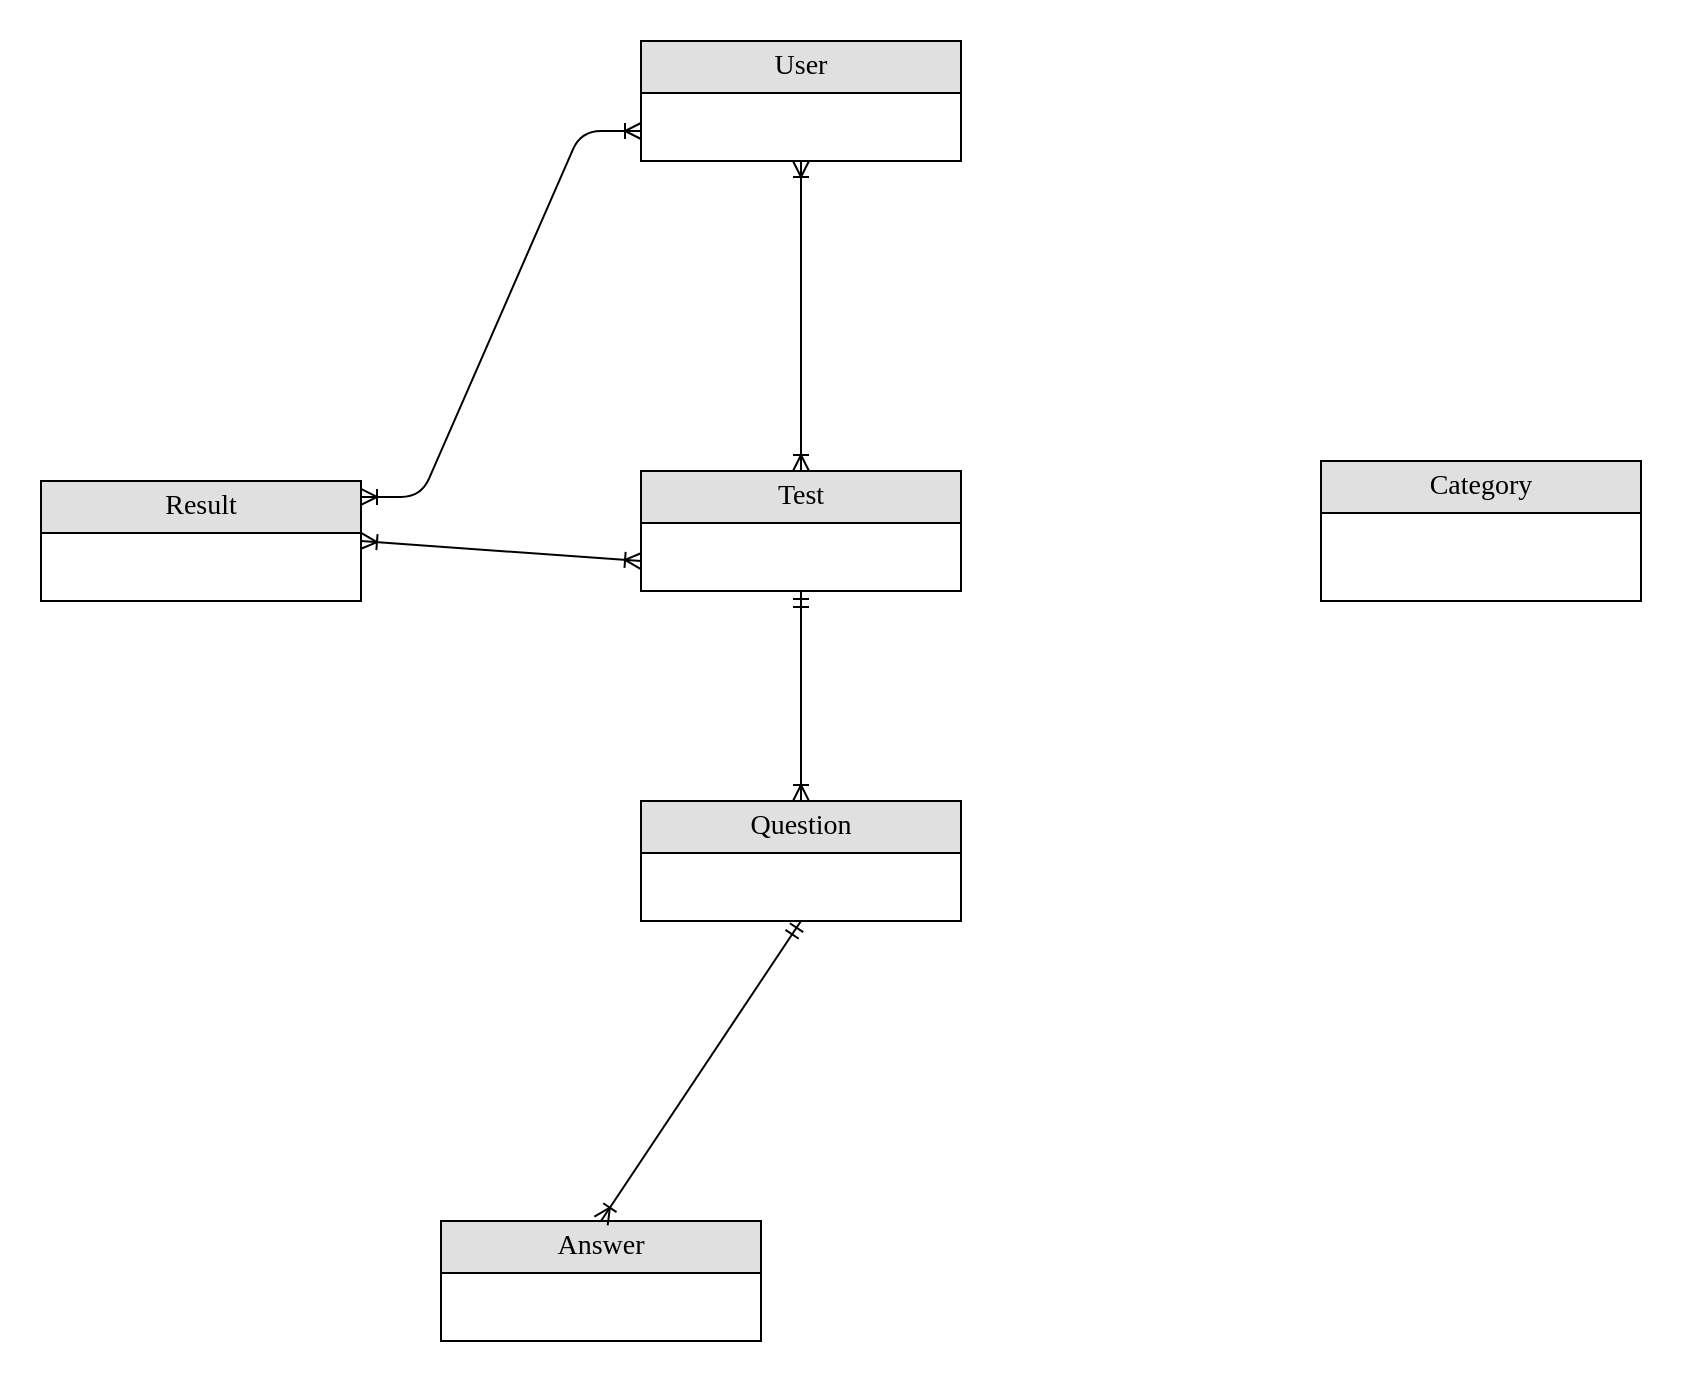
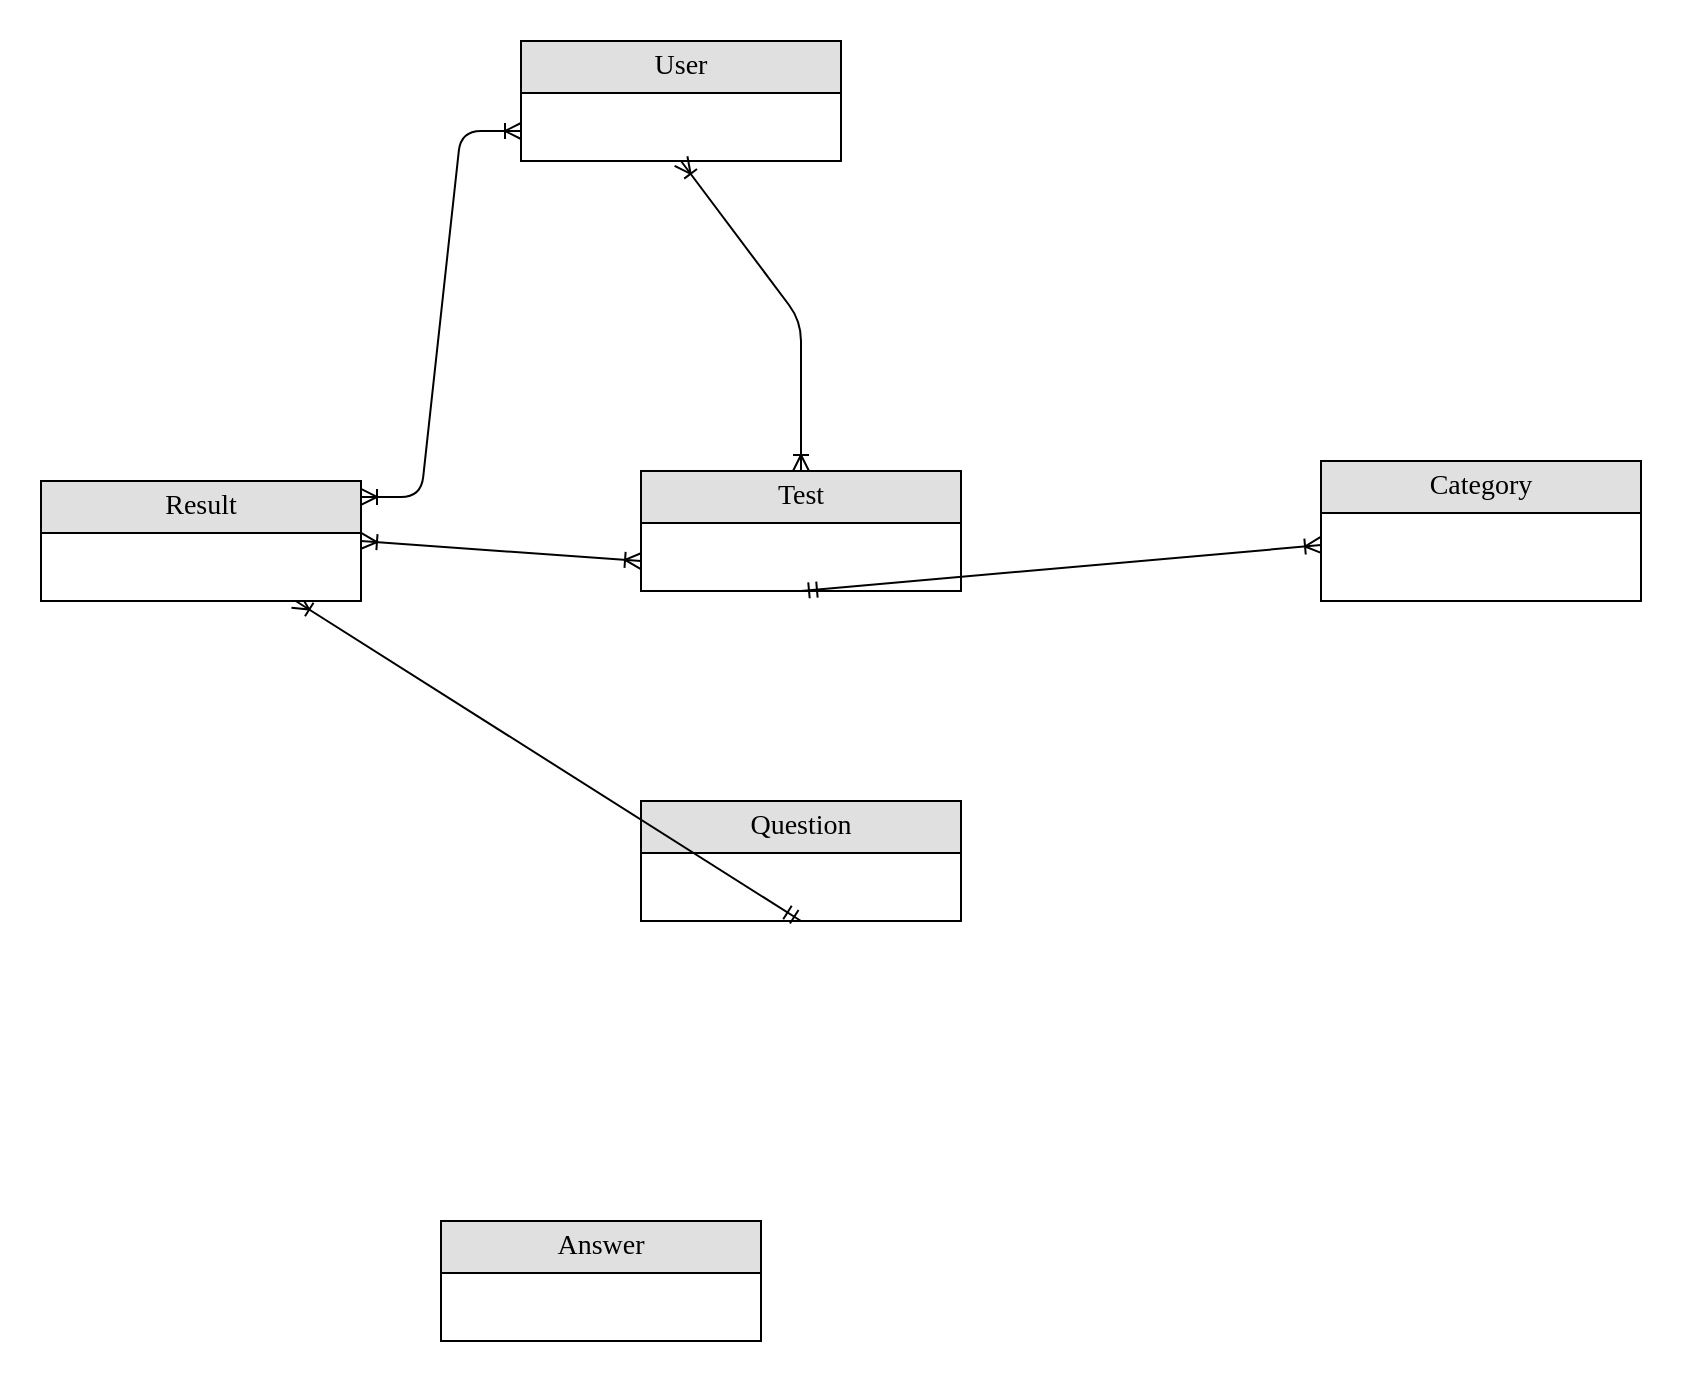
node "User": moved (801, 101) -> (681, 101)
edge "Test" -- "Question": now "Test" -- "Category"
edge "Question" -- "Answer": now "Question" -- "Result"
